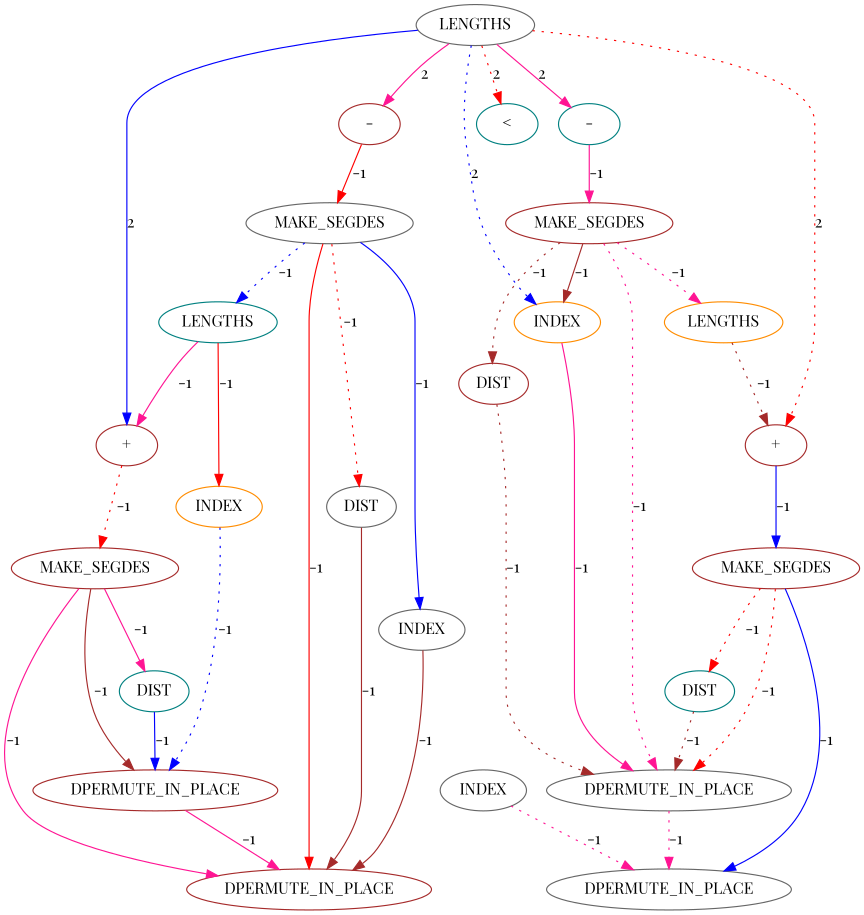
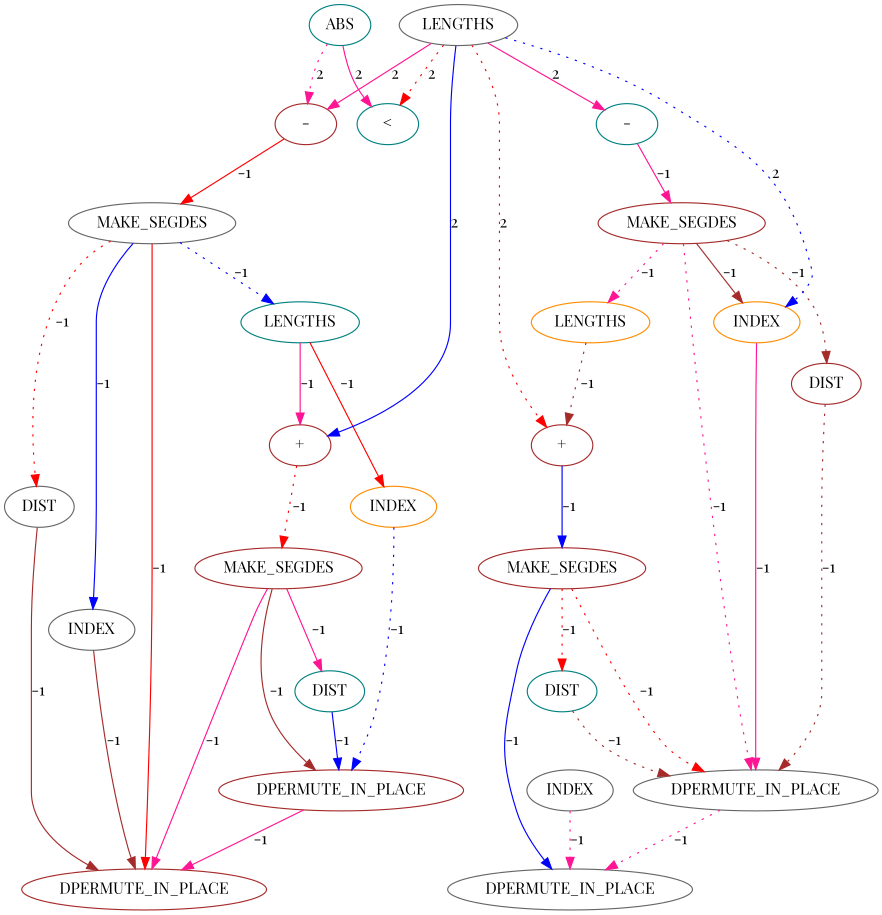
node "ABS": added
